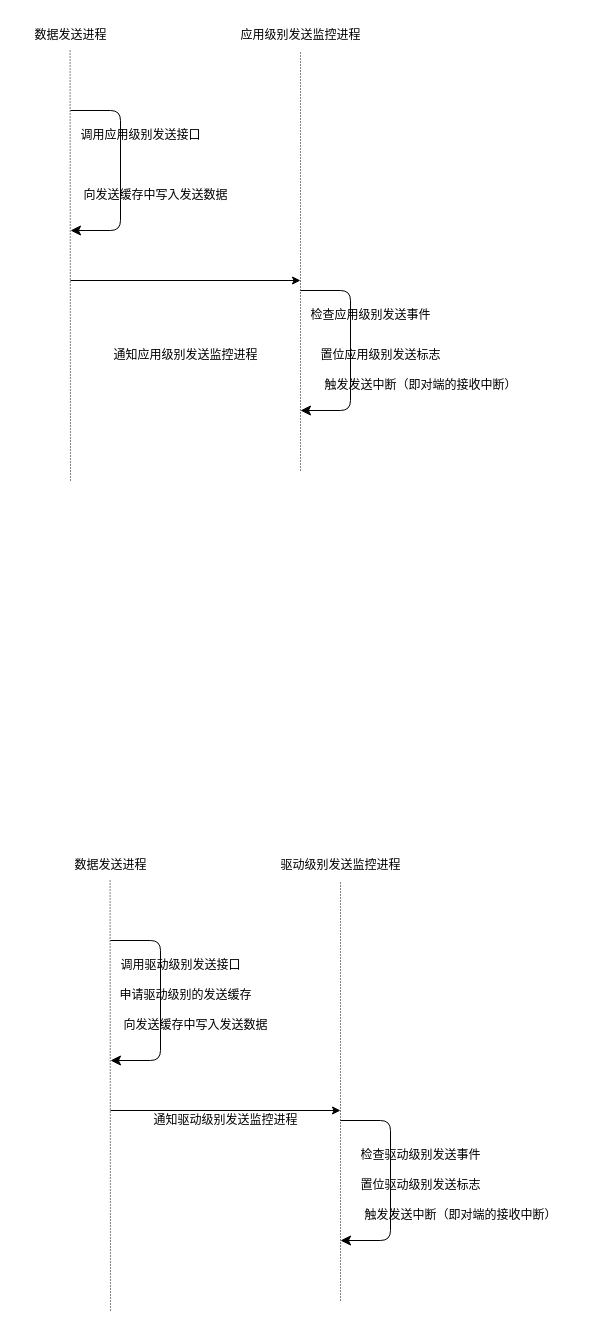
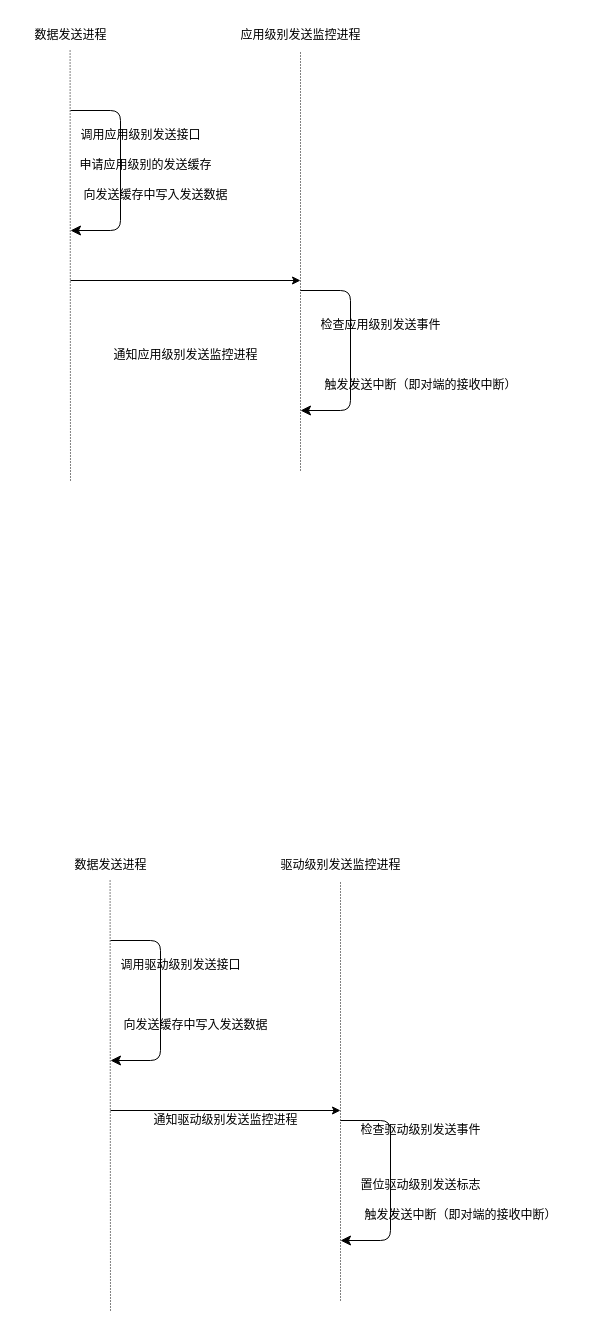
node "申请应用级别的发送缓存": added
node "检查应用级别发送事件": moved (371, 316) -> (381, 326)
node "置位应用级别发送标志": removed
node "申请驱动级别的发送缓存": removed
node "检查驱动级别发送事件": moved (421, 1156) -> (421, 1131)
